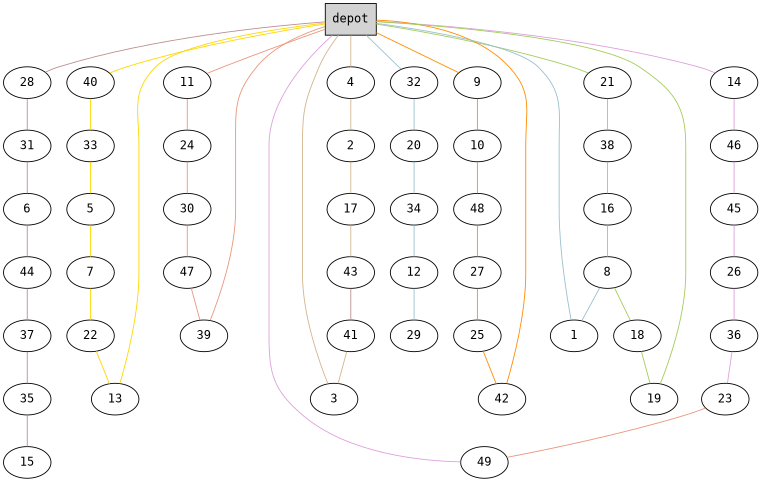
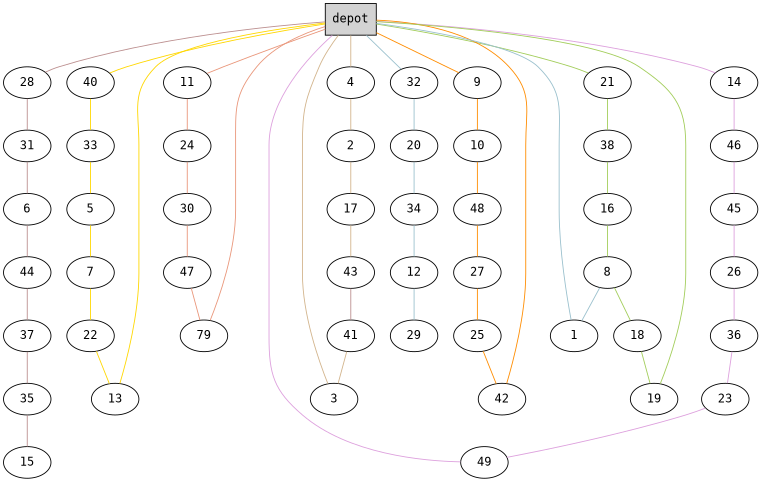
node "39": label "39" -> "79"
edge "23" -- "49": color darksalmon -> plum
